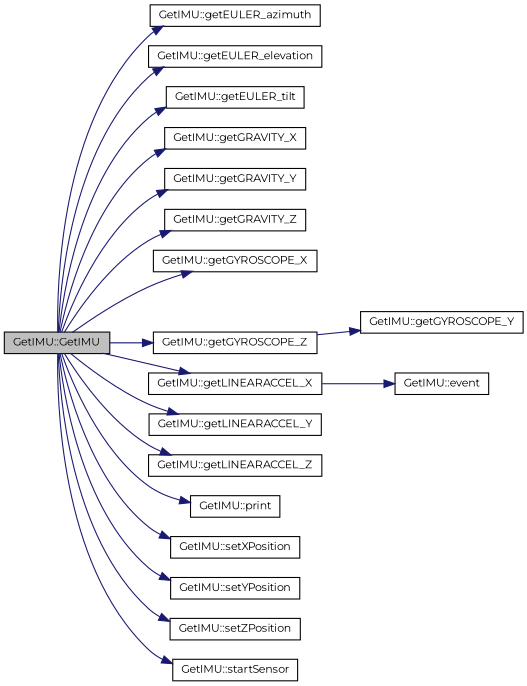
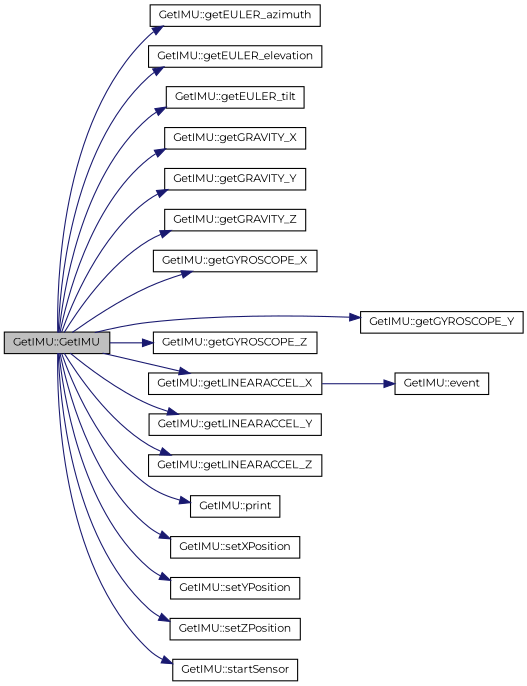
edge "GetIMU::getGYROSCOPE_Z" -> "GetIMU::getGYROSCOPE_Y": now "GetIMU::GetIMU" -> "GetIMU::getGYROSCOPE_Y"
